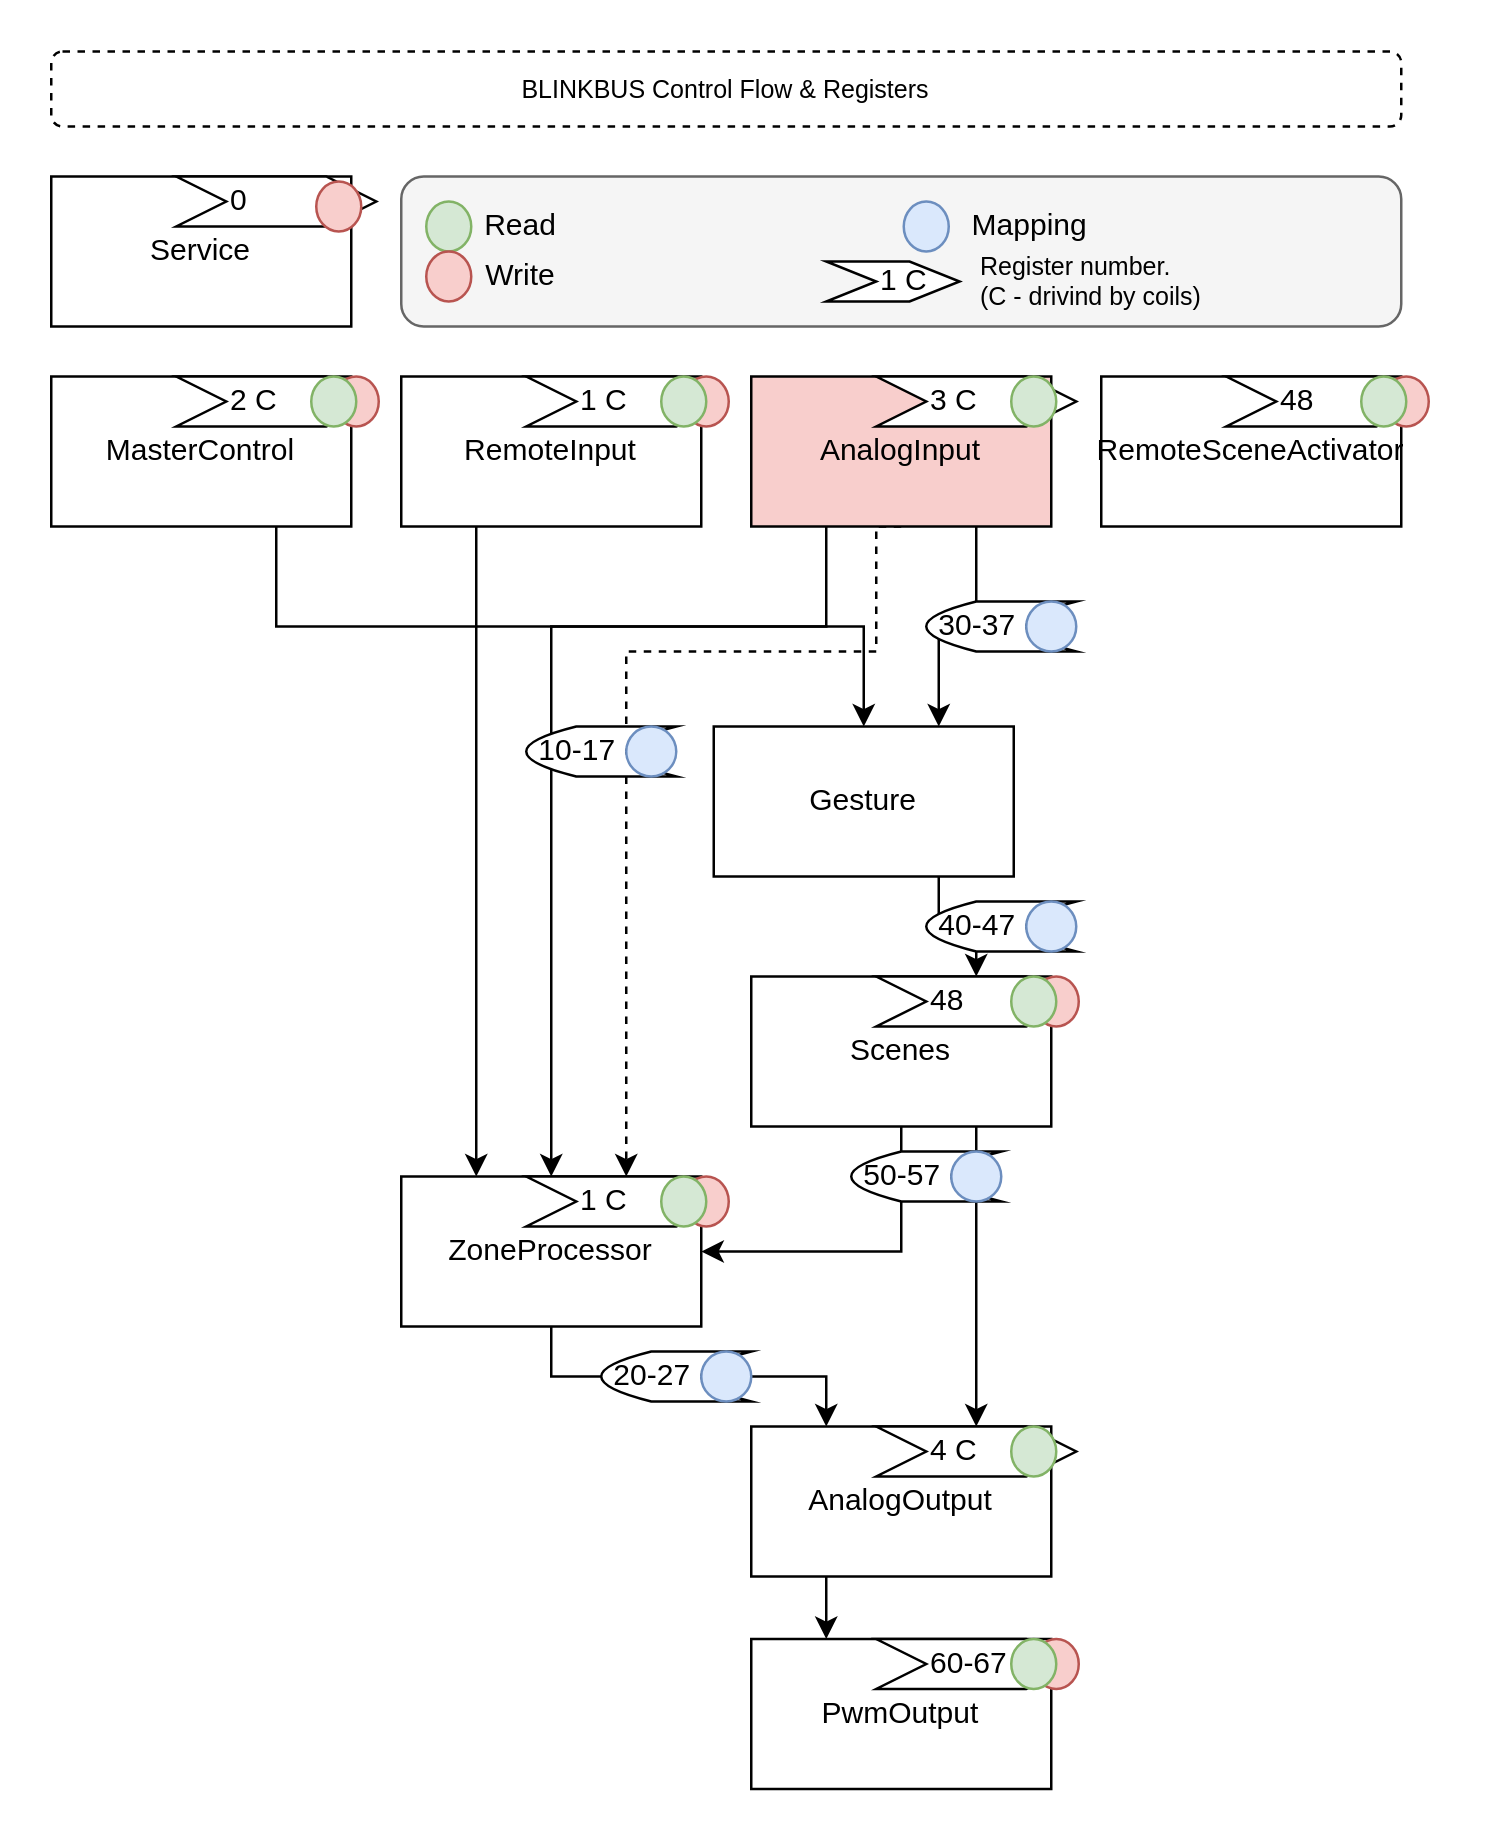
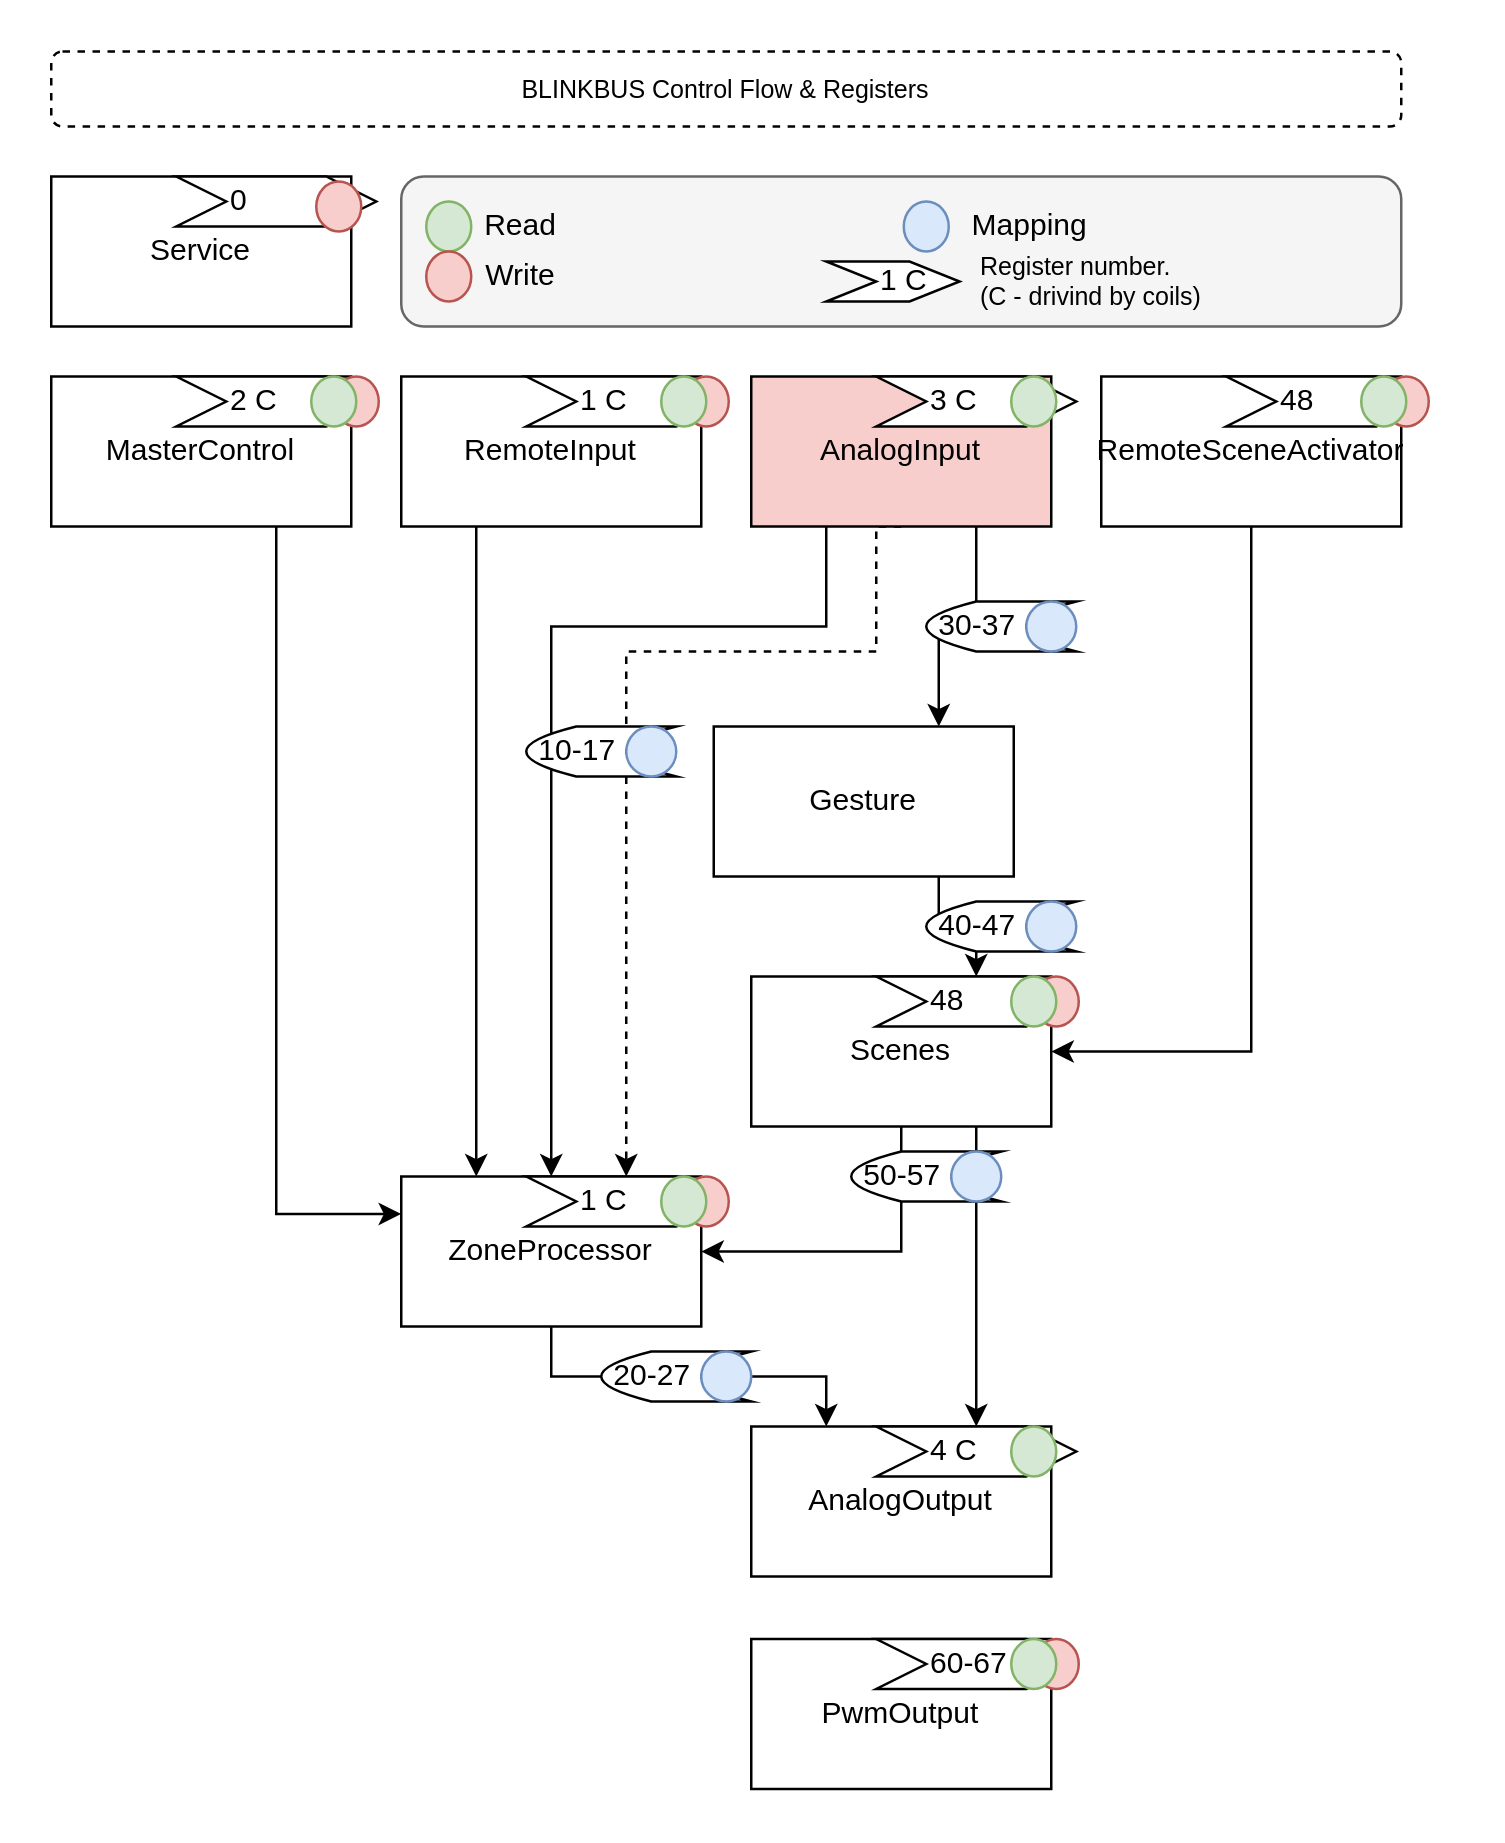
edge "MasterControl" -> "Gesture": now "MasterControl" -> "ZoneProcessor"
edge "RemoteSceneActivator" -> "Scenes": added
edge "AnalogOutput" -> "PwmOutput": removed
